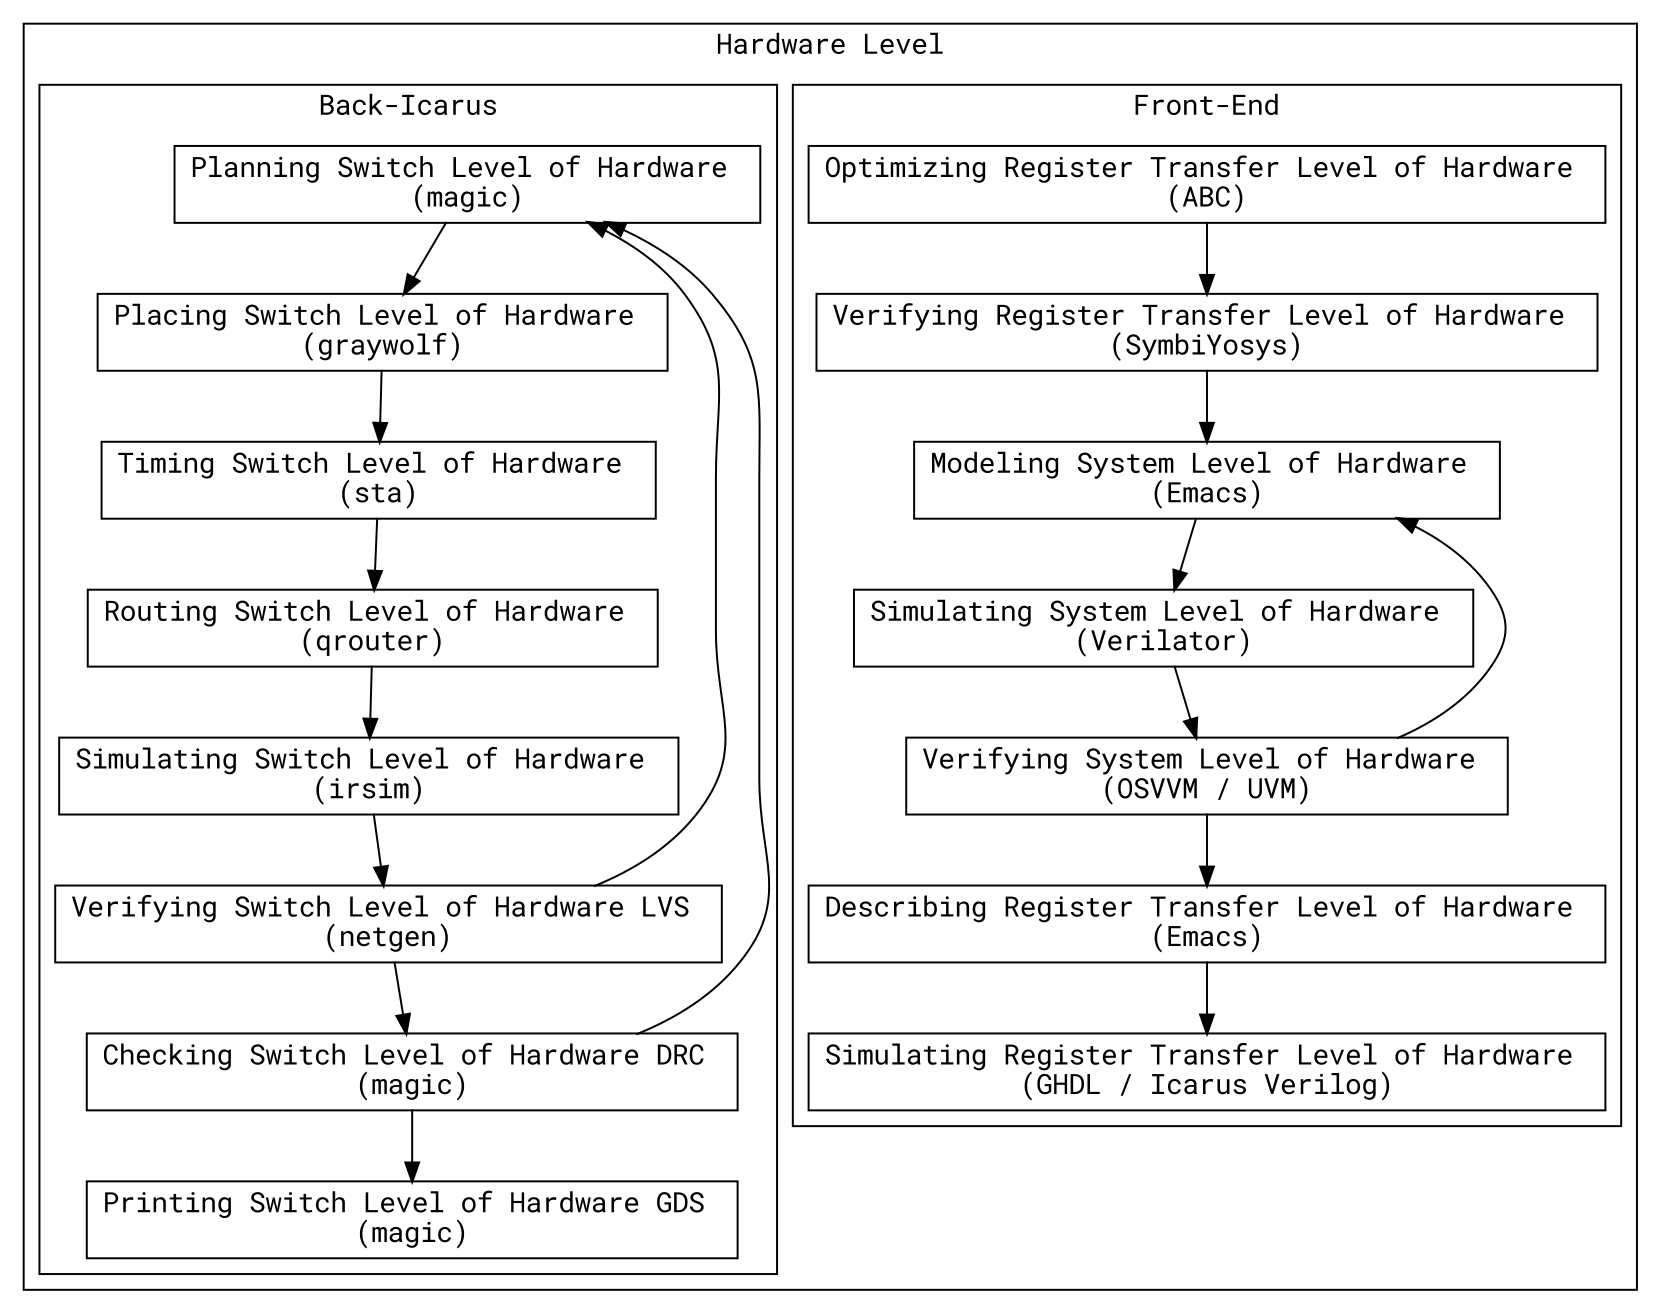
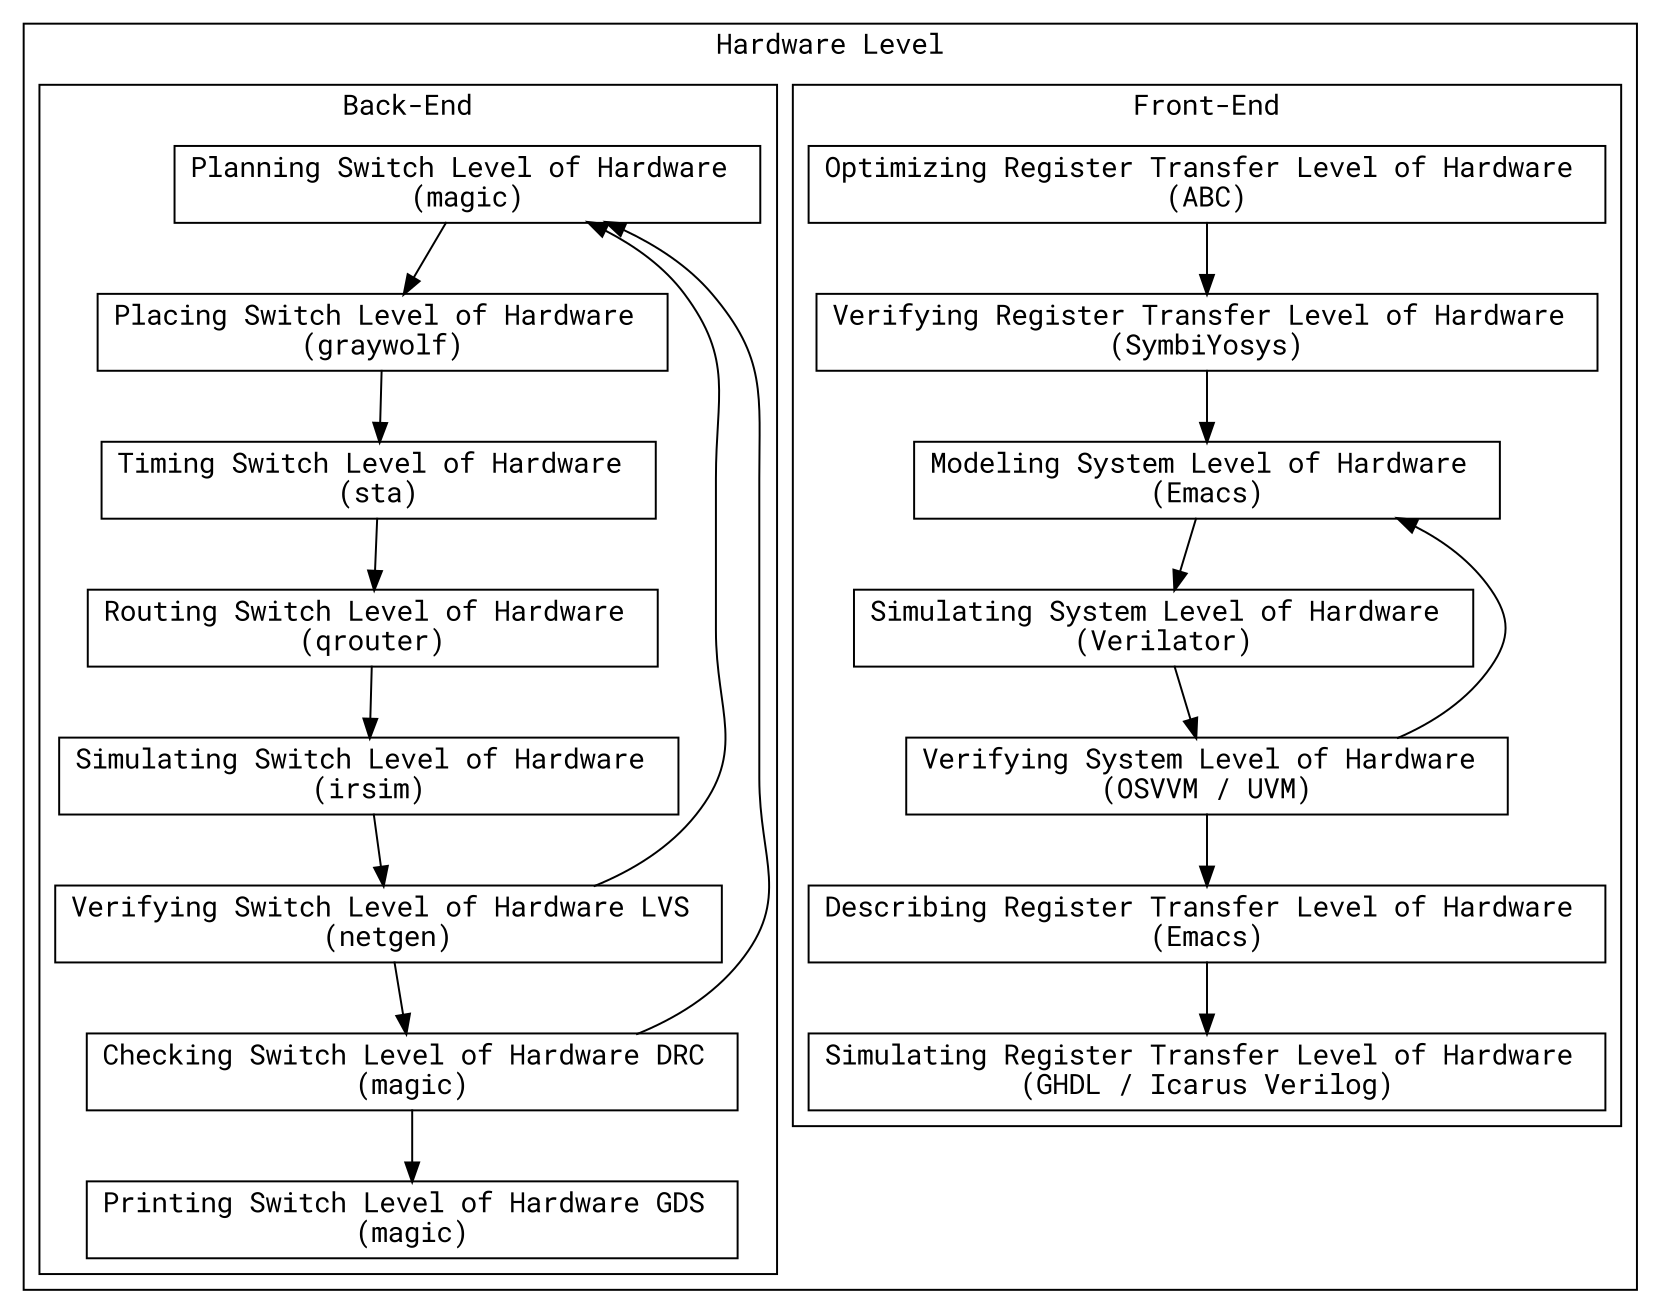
cluster "Back-Icarus": label "Back-Icarus" -> "Back-End"
